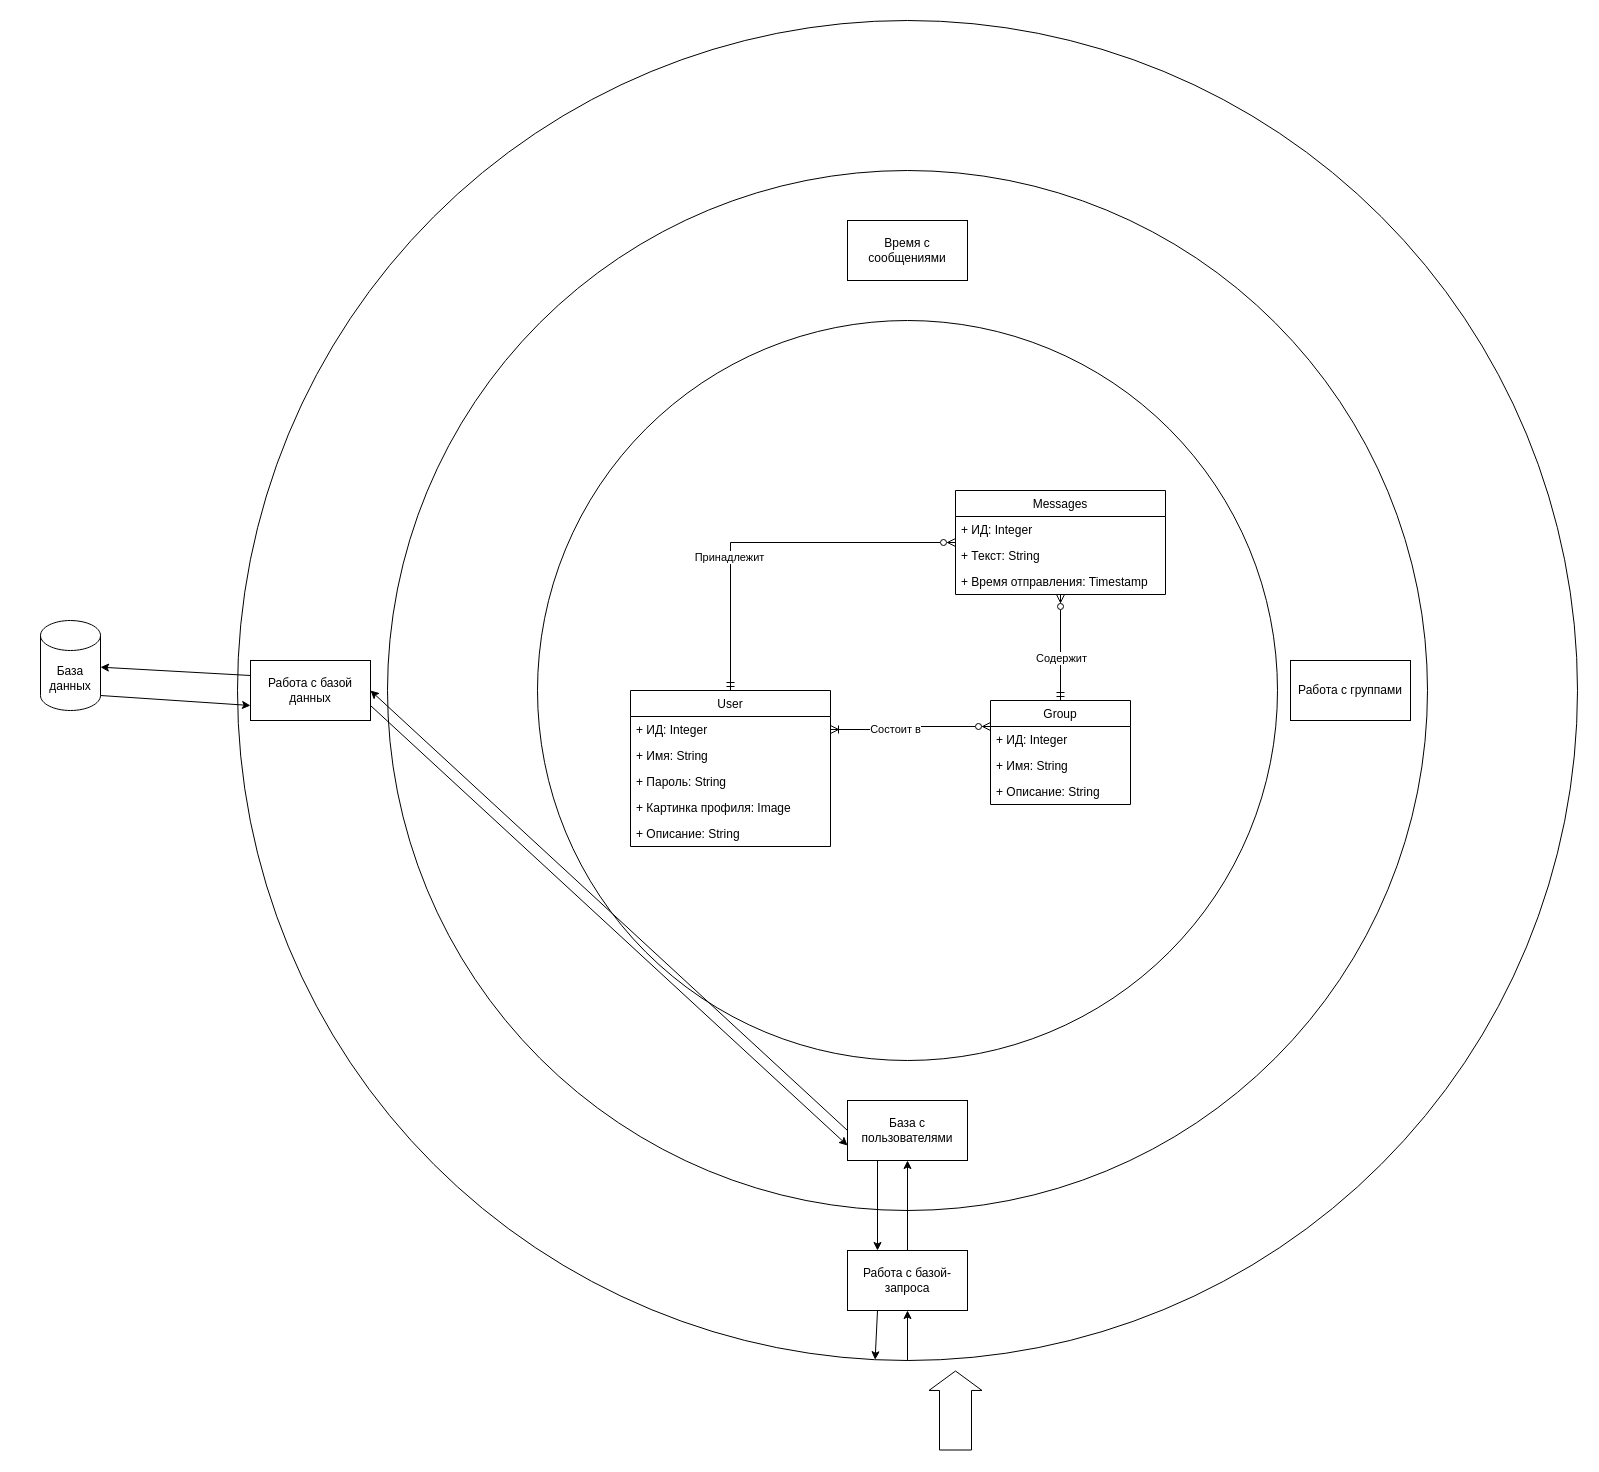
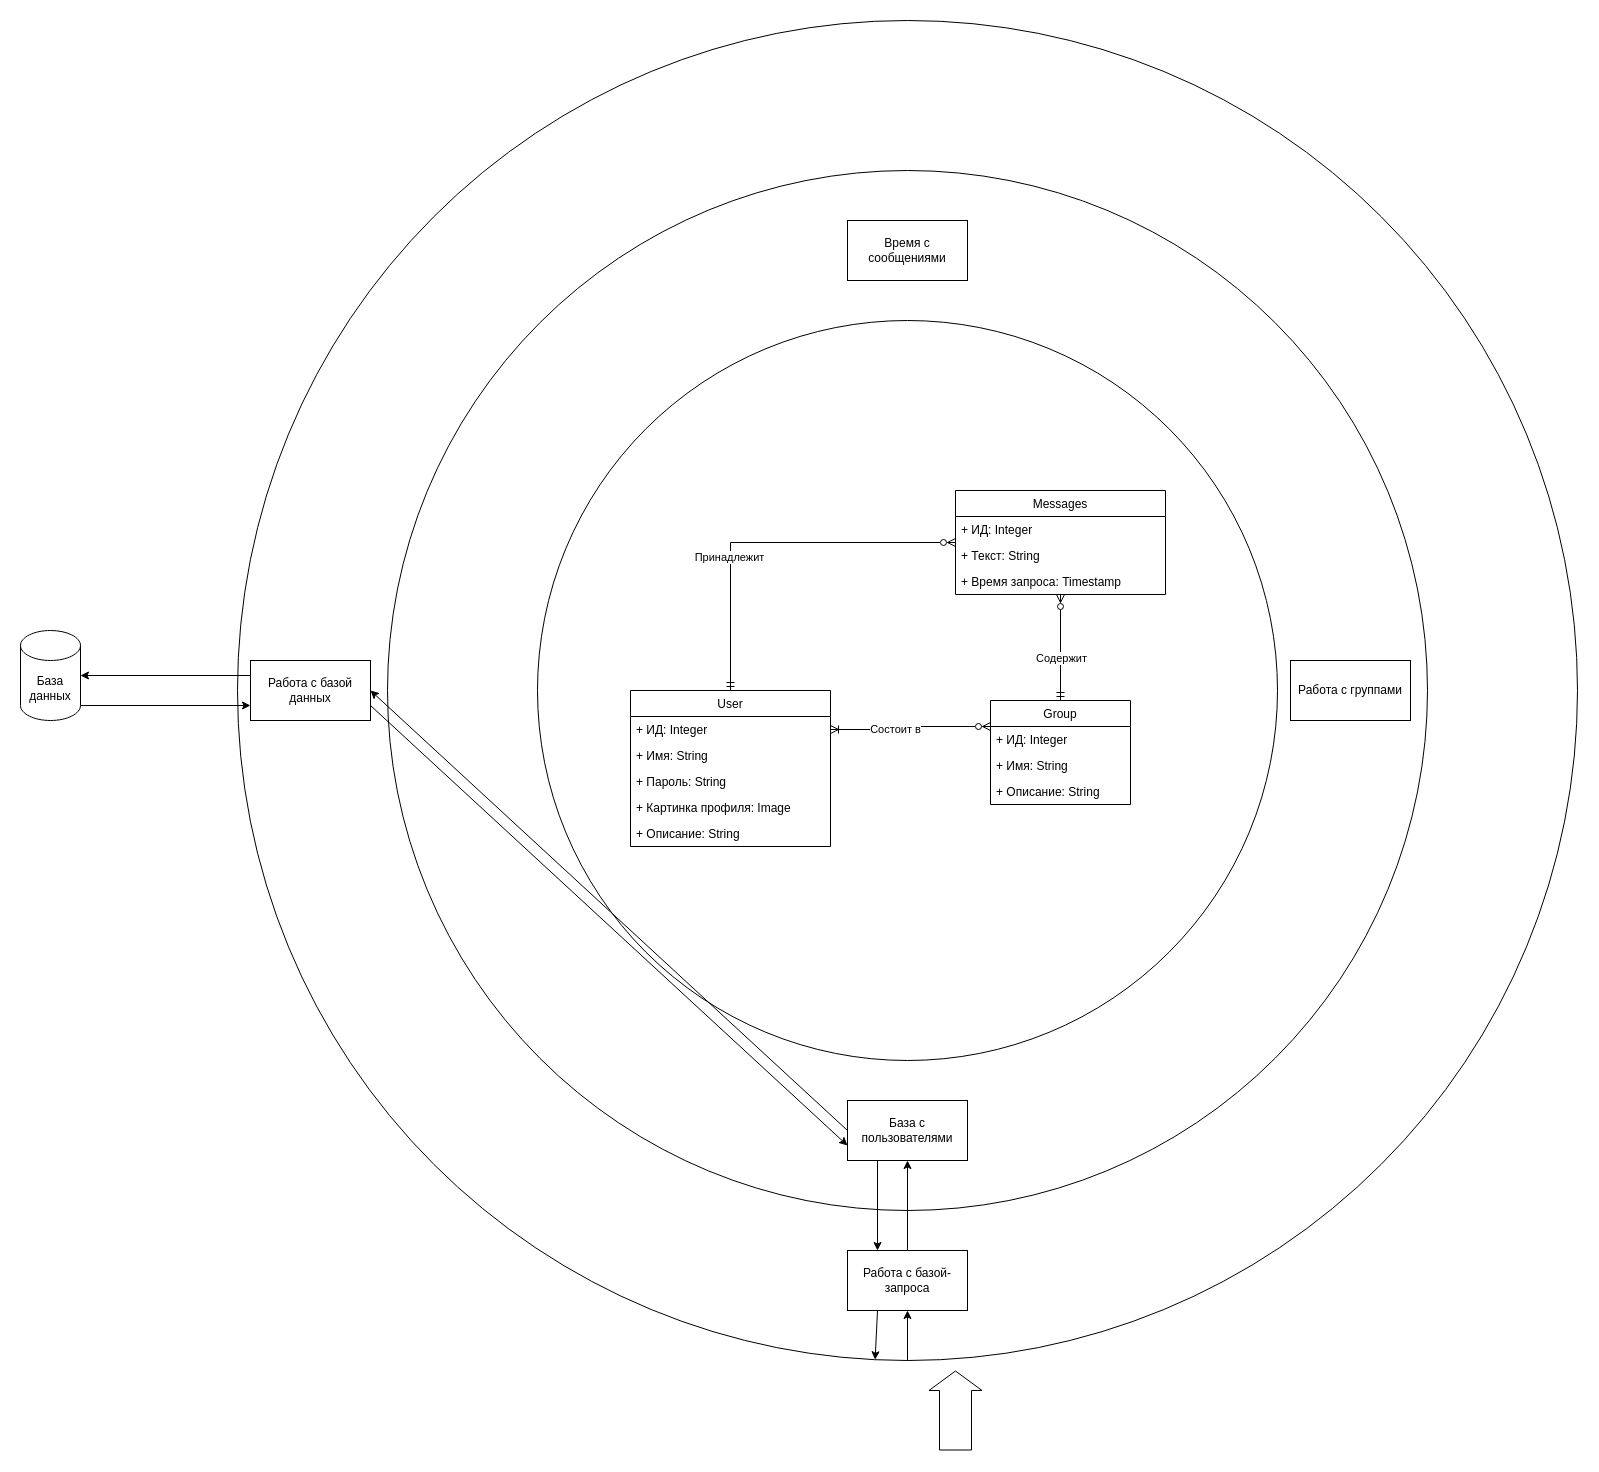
node "+ Время отправления: Timestamp": label "+ Время отправления: Timestamp" -> "+ Время запроса: Timestamp"
node "База данных": moved (71, 666) -> (51, 676)
